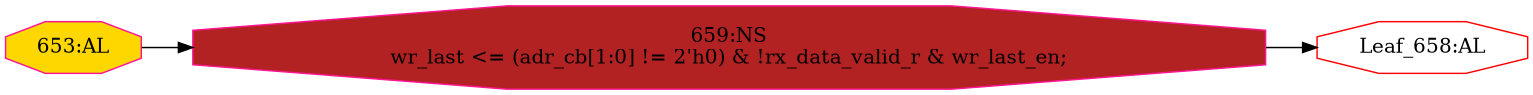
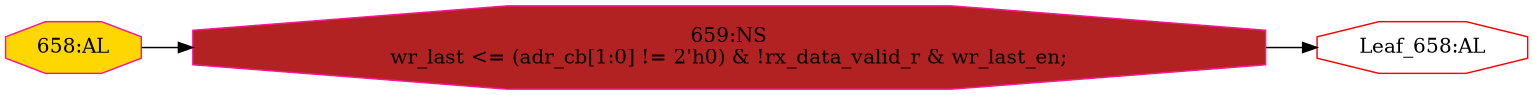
node "653:AL": label "653:AL" -> "658:AL"
